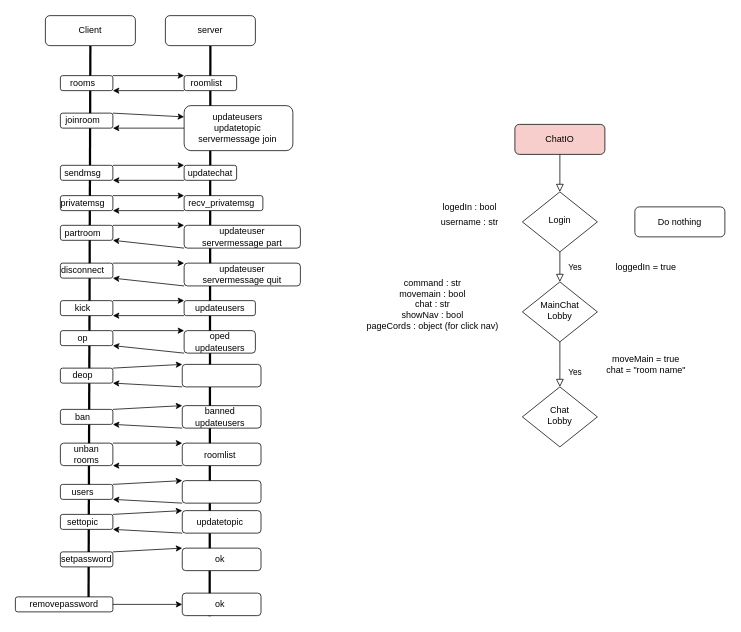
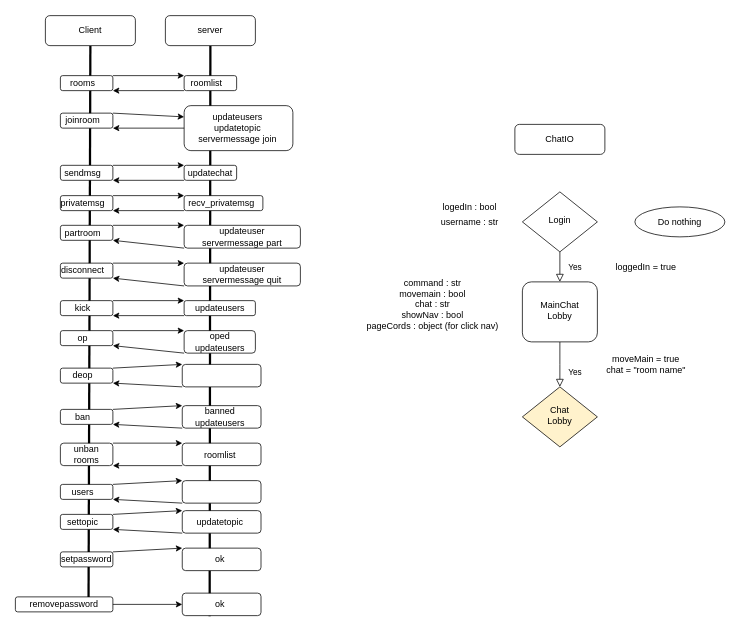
node "ChatIO": fillcolor #f8cecc -> #ffffff
edge "ChatIO" -> "Login": removed
node "Do nothing": shape rounded rectangle -> ellipse
node "MainChat Lobby": shape diamond -> rounded rectangle
node "Chat Lobby": fillcolor #ffffff -> #fff2cc
